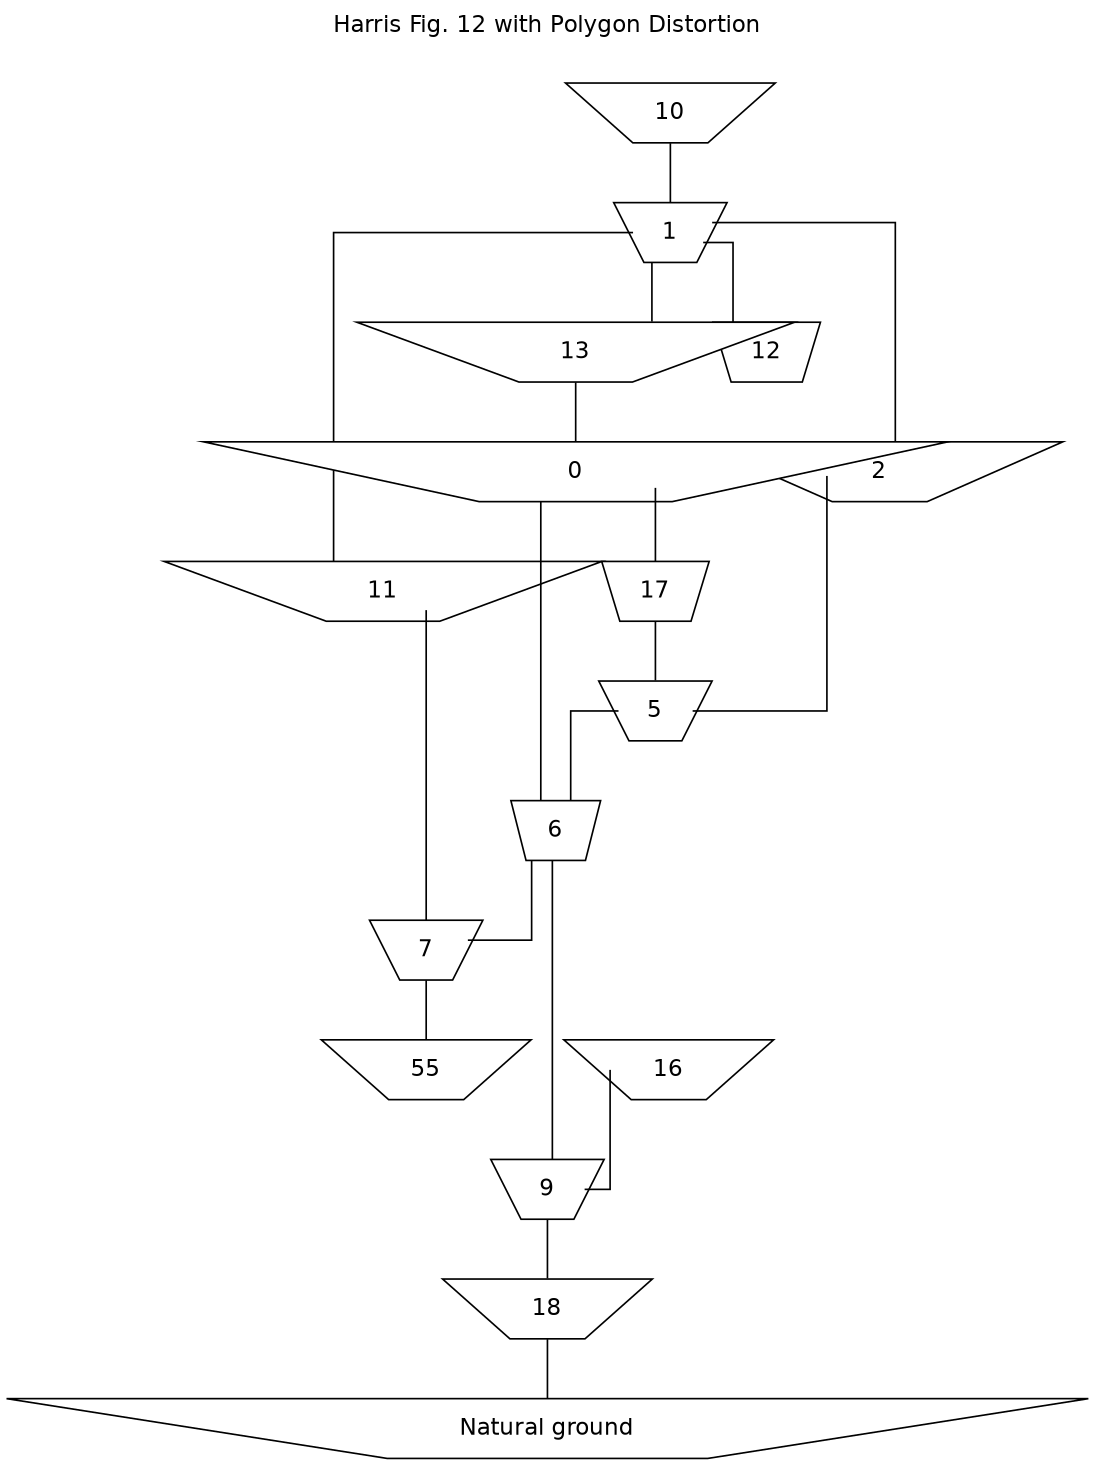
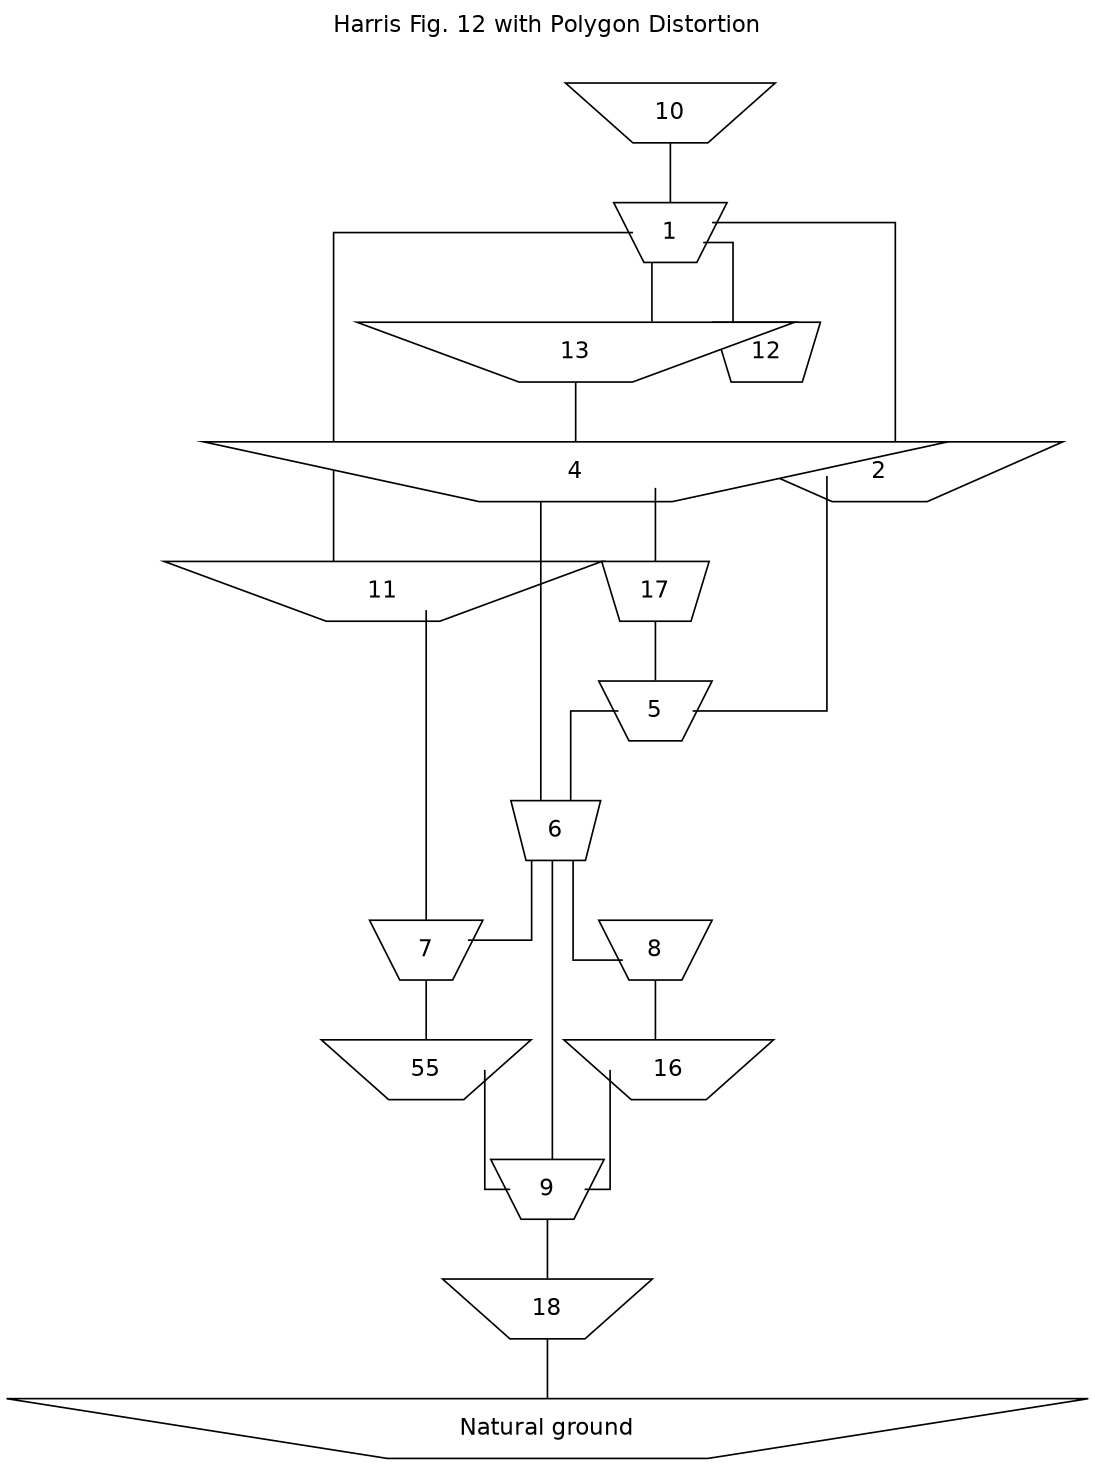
node "0": label "0" -> "4"
node "8": added
edge "55" -- "9": added
